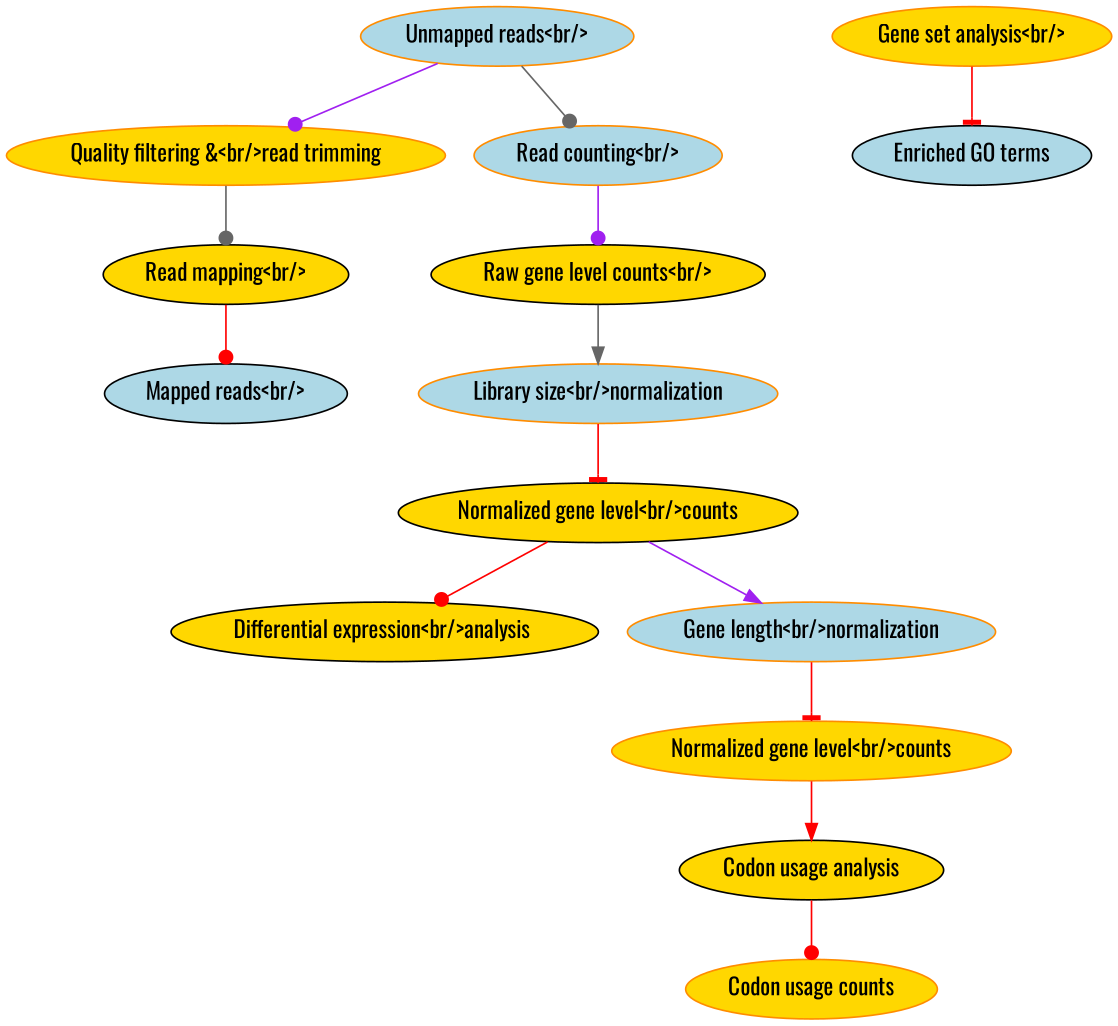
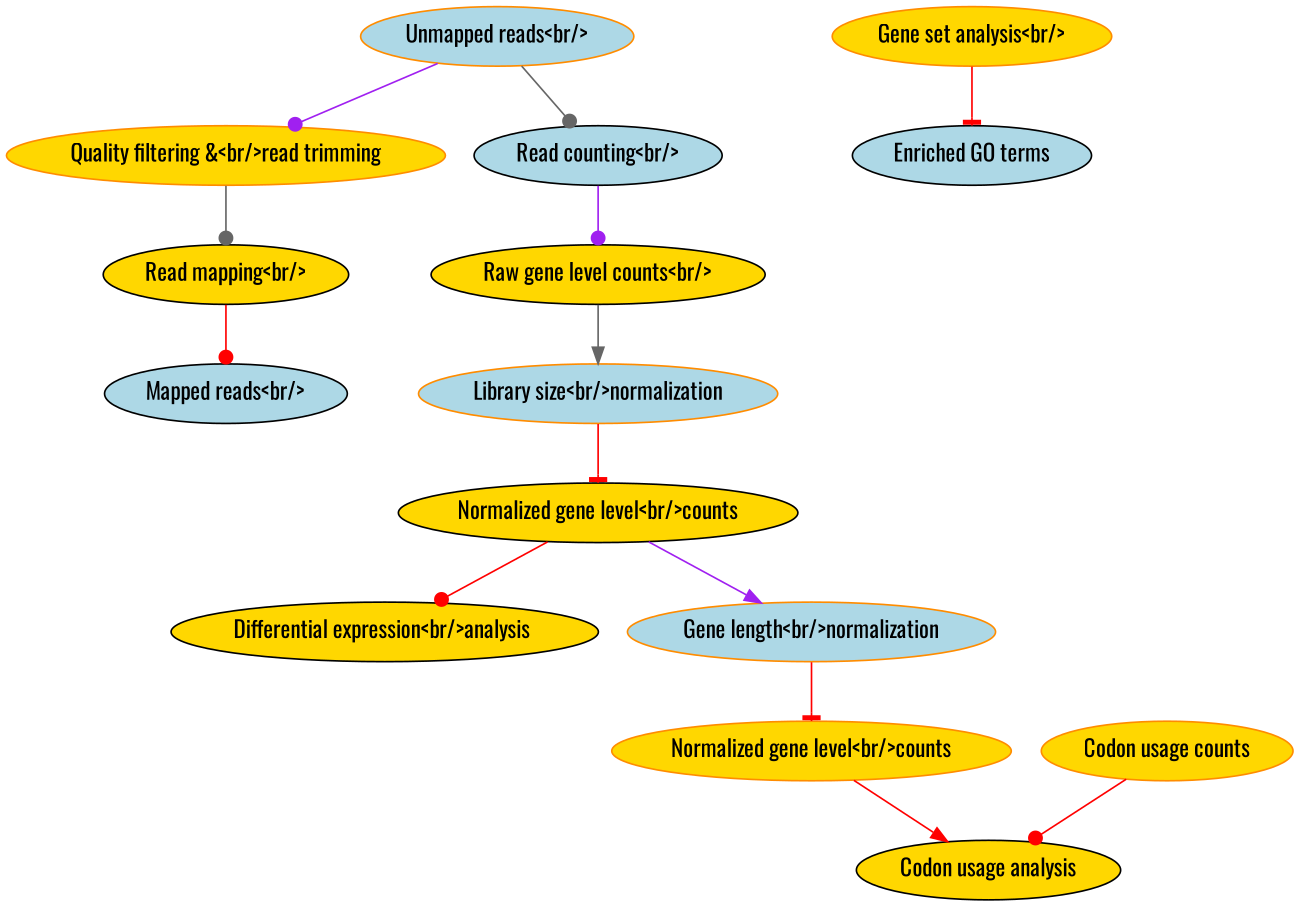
node "Read counting<br/>": color darkorange -> black
edge "Codon usage analysis" -> "Codon usage counts": reversed
